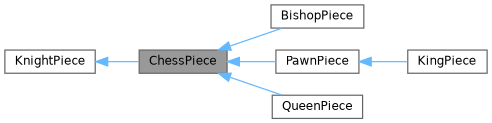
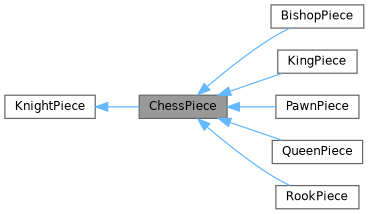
edge "KingPiece" -> "PawnPiece": now "KingPiece" -> "ChessPiece"
node "RookPiece": added
